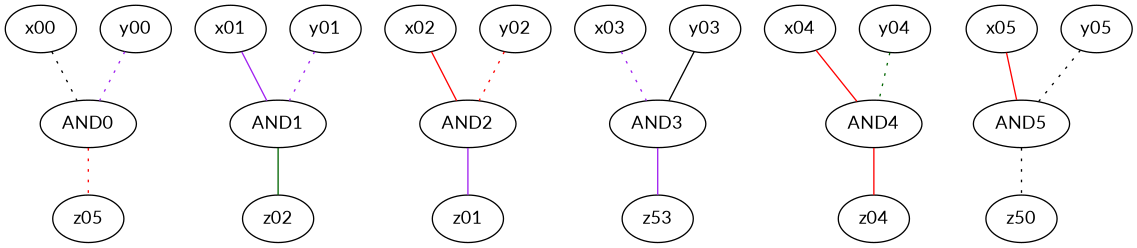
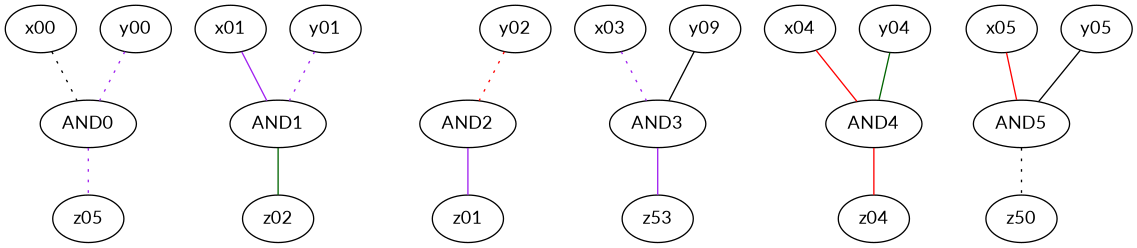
node "x02": removed
node "y03": label "y03" -> "y09"
edge "y04" -- "AND4": style dotted -> solid
edge "y05" -- "AND5": style dotted -> solid
edge "AND0" -- "z05": color red -> purple
